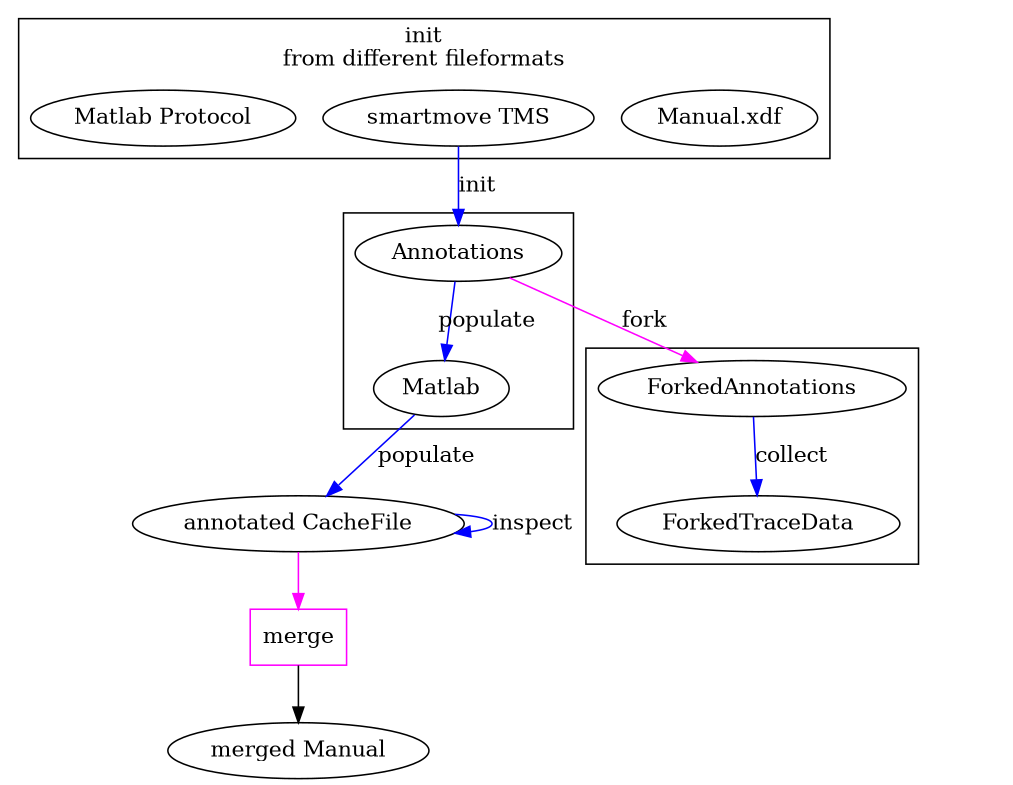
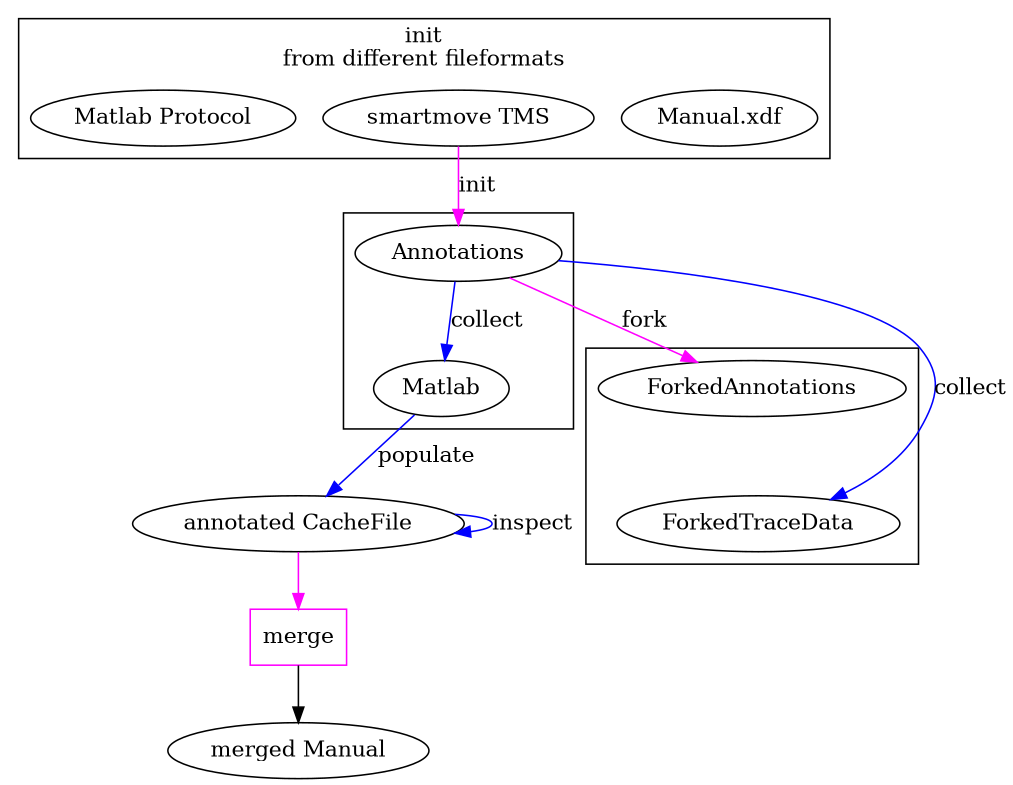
edge "smartmove TMS" -> "Annotations": color blue -> magenta
edge "Annotations" -> "Matlab": label "populate" -> "collect"
edge "ForkedAnnotations" -> "ForkedTraceData": now "Annotations" -> "ForkedTraceData"
